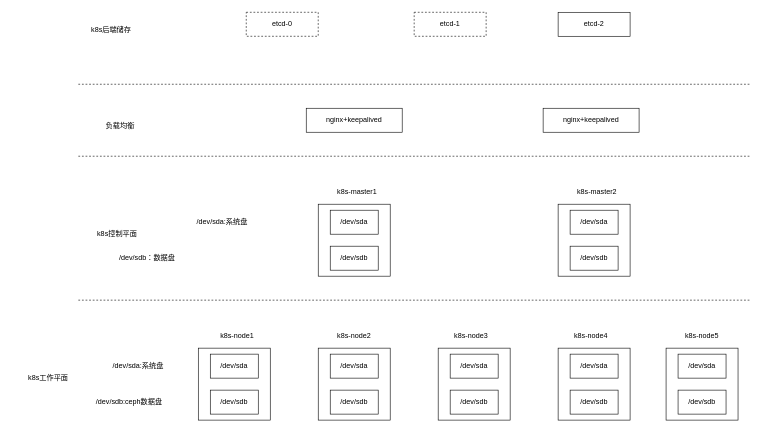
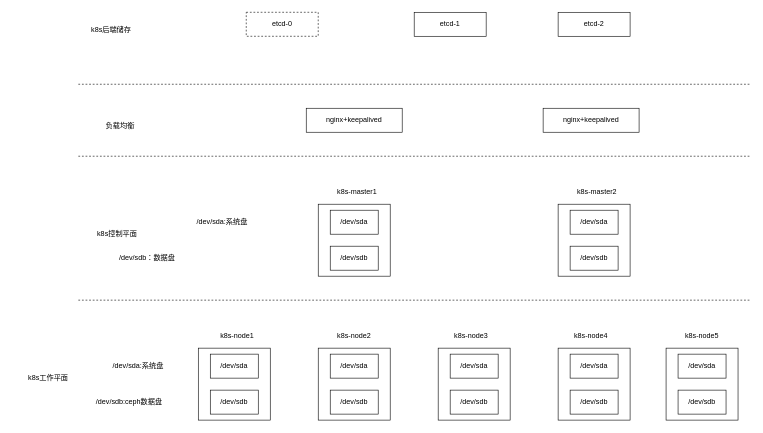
node "etcd-1": style dashed -> solid
